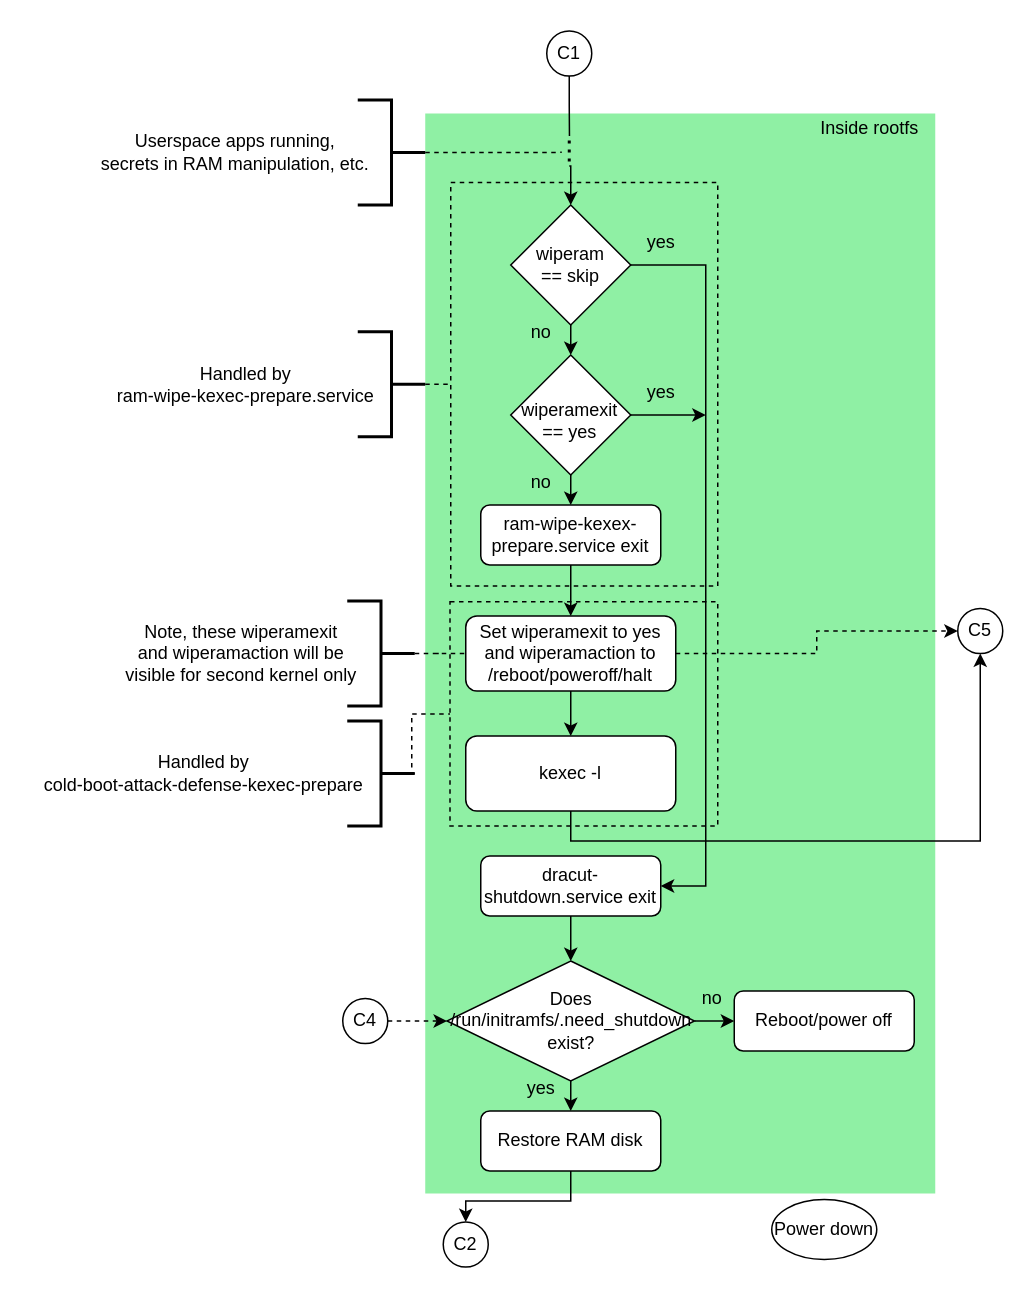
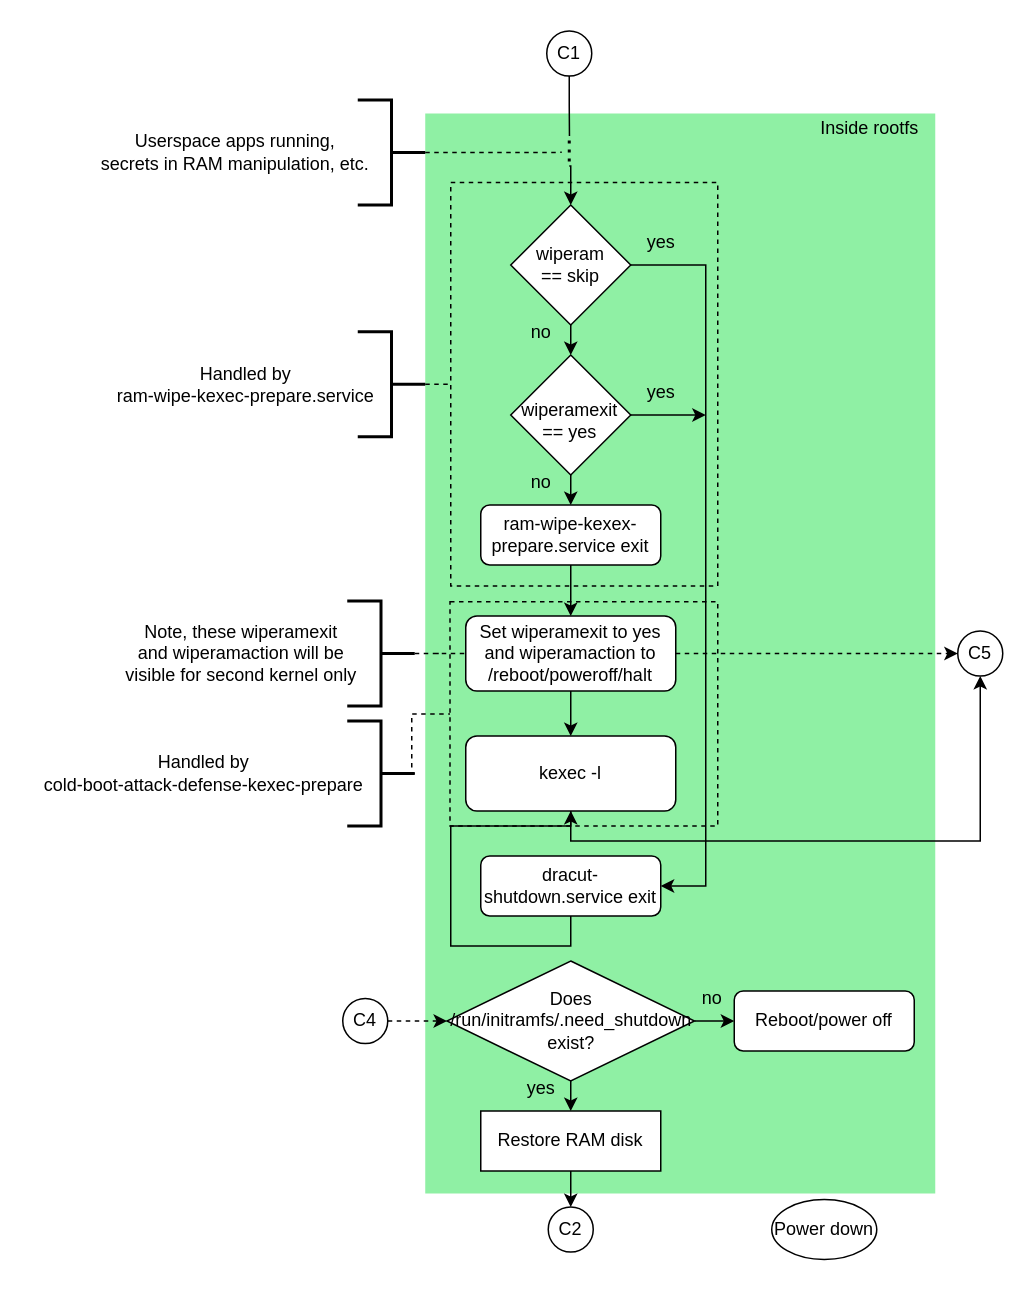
node "C5": moved (980, 631) -> (980, 653)
edge "dracut-shutdown.service exit" -> "Does /run/initramfs/.need_shutdown exist?": now "dracut-shutdown.service exit" -> "kexec -l"
node "Restore RAM disk": shape rounded rectangle -> rectangle
node "C2": moved (466, 1244) -> (571, 1229)
